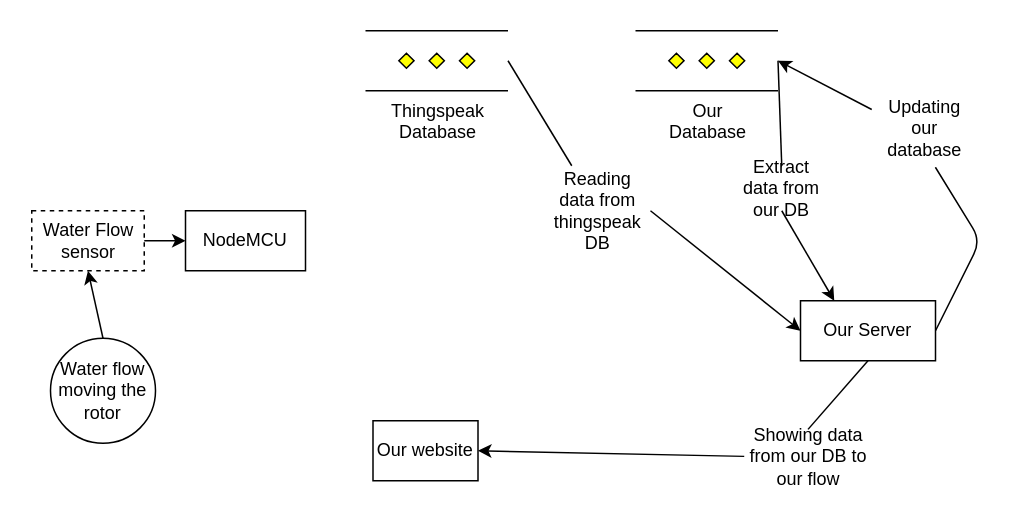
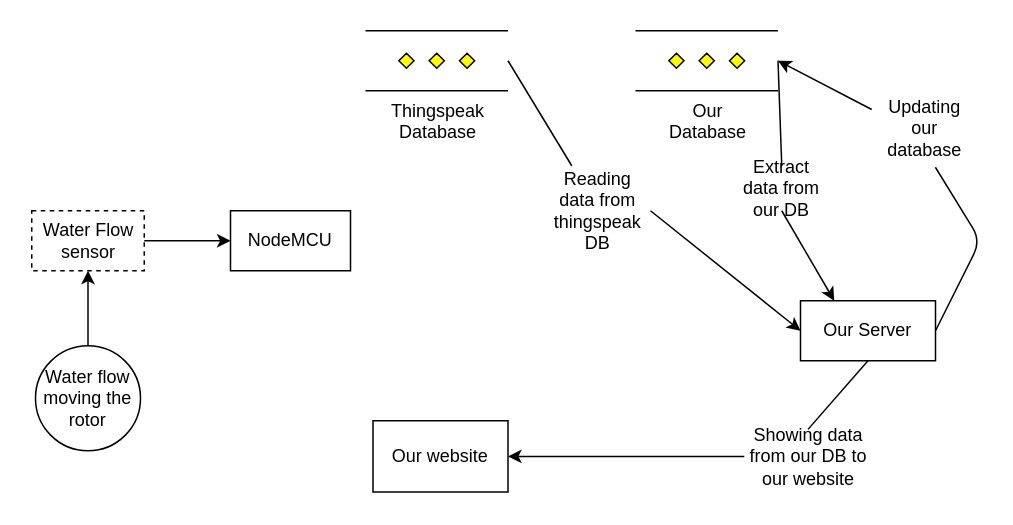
node "NodeMCU": moved (245, 241) -> (290, 241)
node "Water flow moving the rotor": moved (103, 391) -> (88, 398)
node "Our website": size 105x60 -> 135x71
node "Showing data from our DB to our flow": label "Showing data from our DB to our flow" -> "Showing data from our DB to our website"
